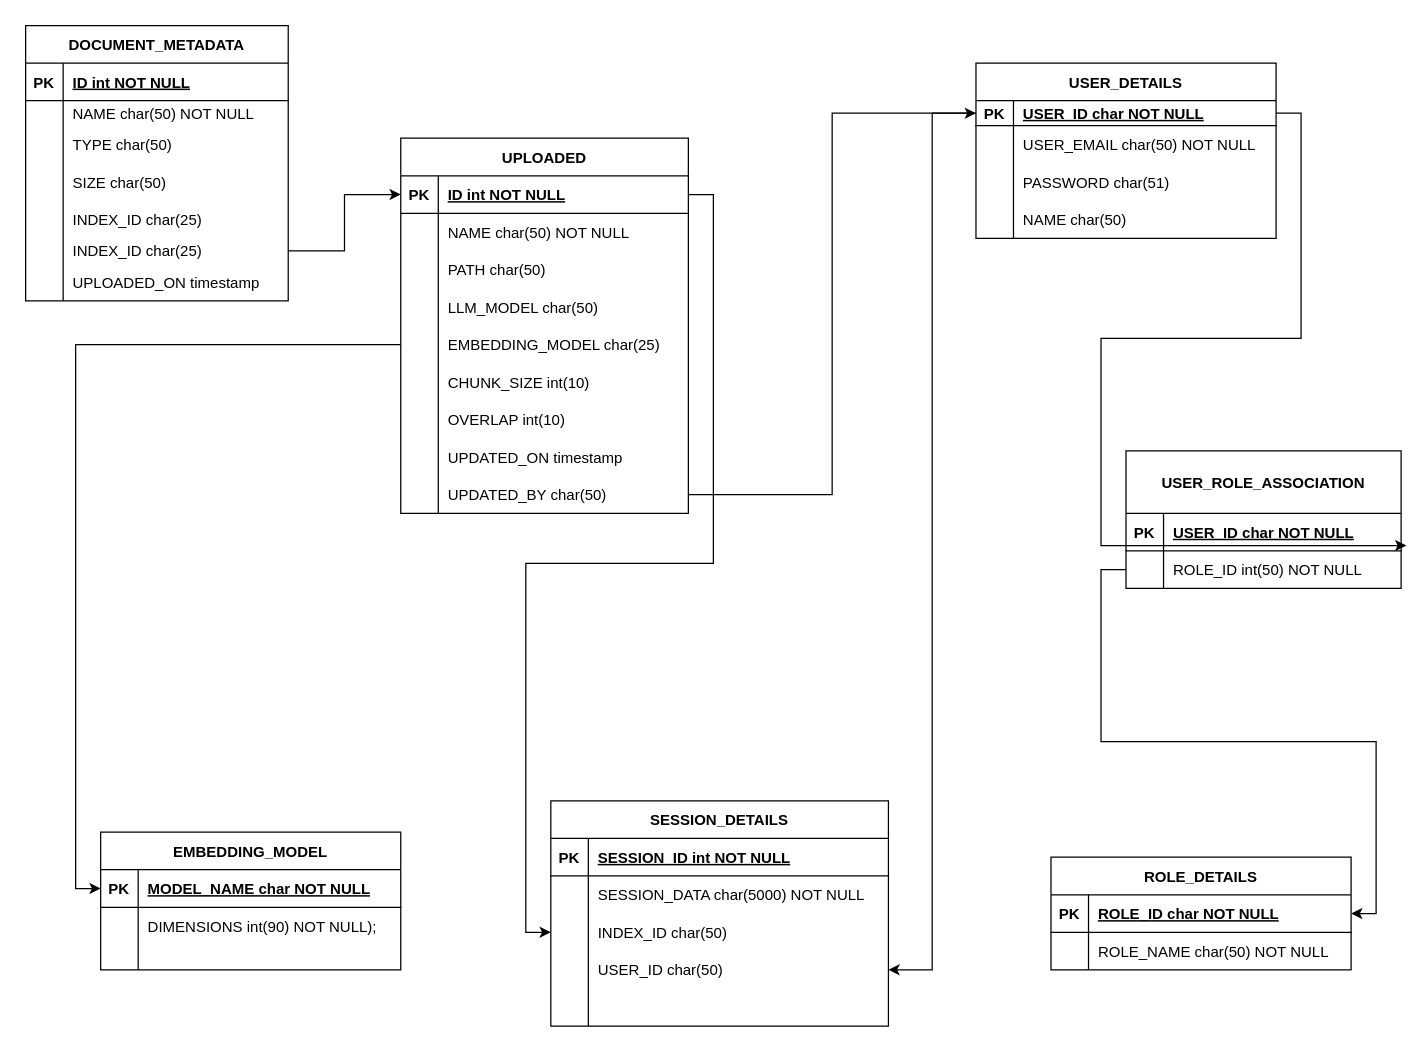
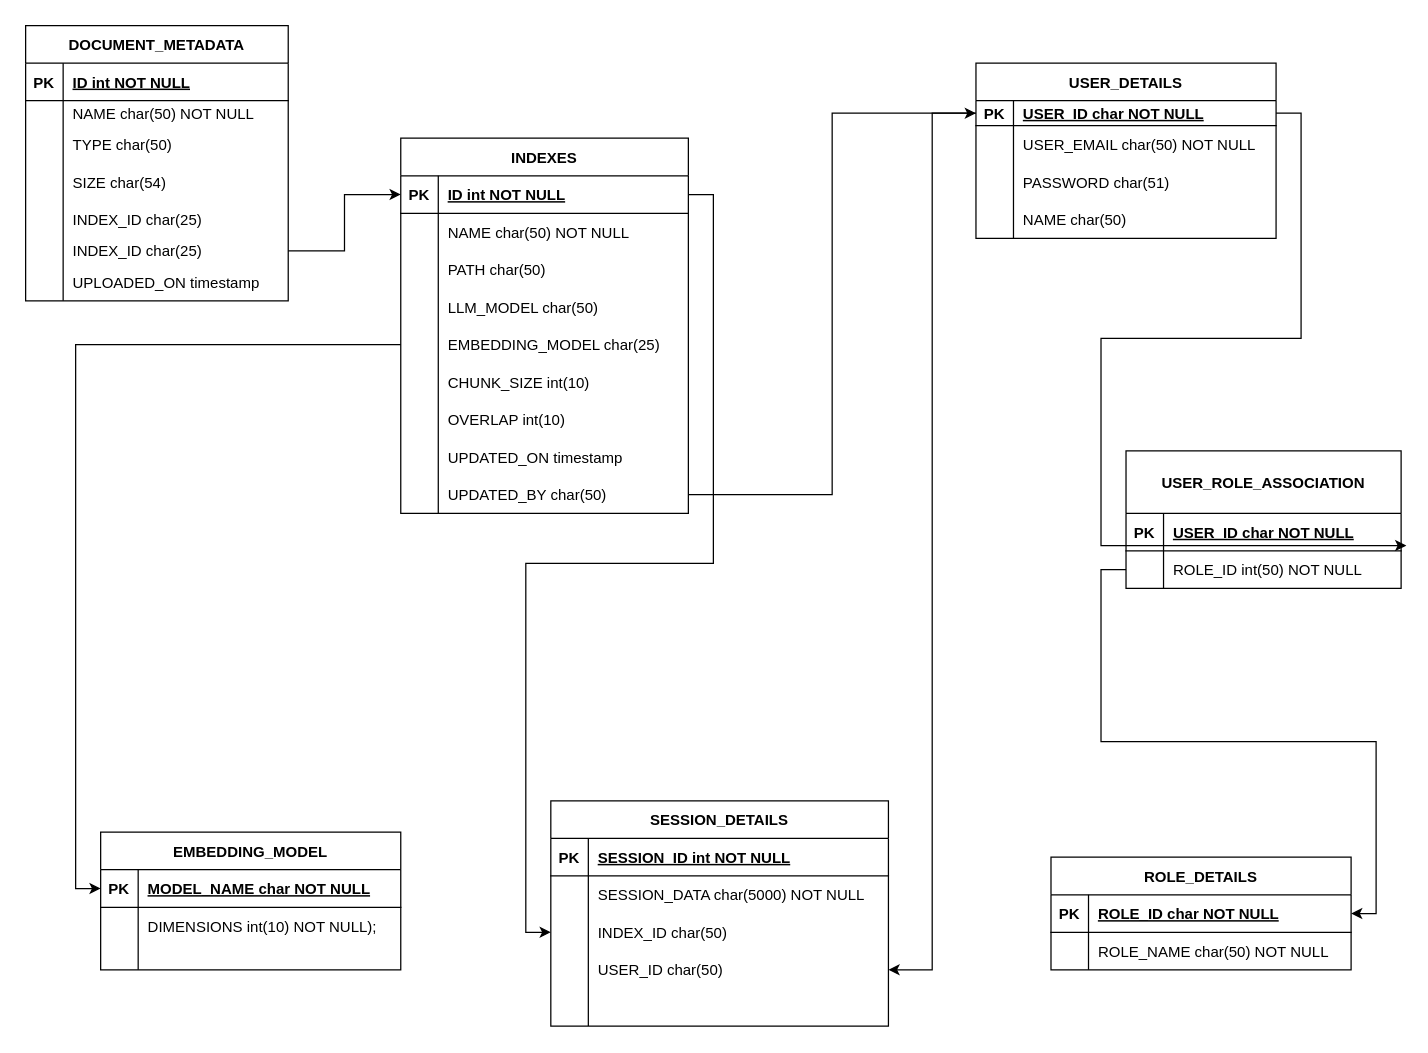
node "UPLOADED": label "UPLOADED" -> "INDEXES"
node "SIZE char(50)": label "SIZE char(50)" -> "SIZE char(54)"
node "DIMENSIONS int(90) NOT NULL);": label "DIMENSIONS int(90) NOT NULL);" -> "DIMENSIONS int(10) NOT NULL);"
